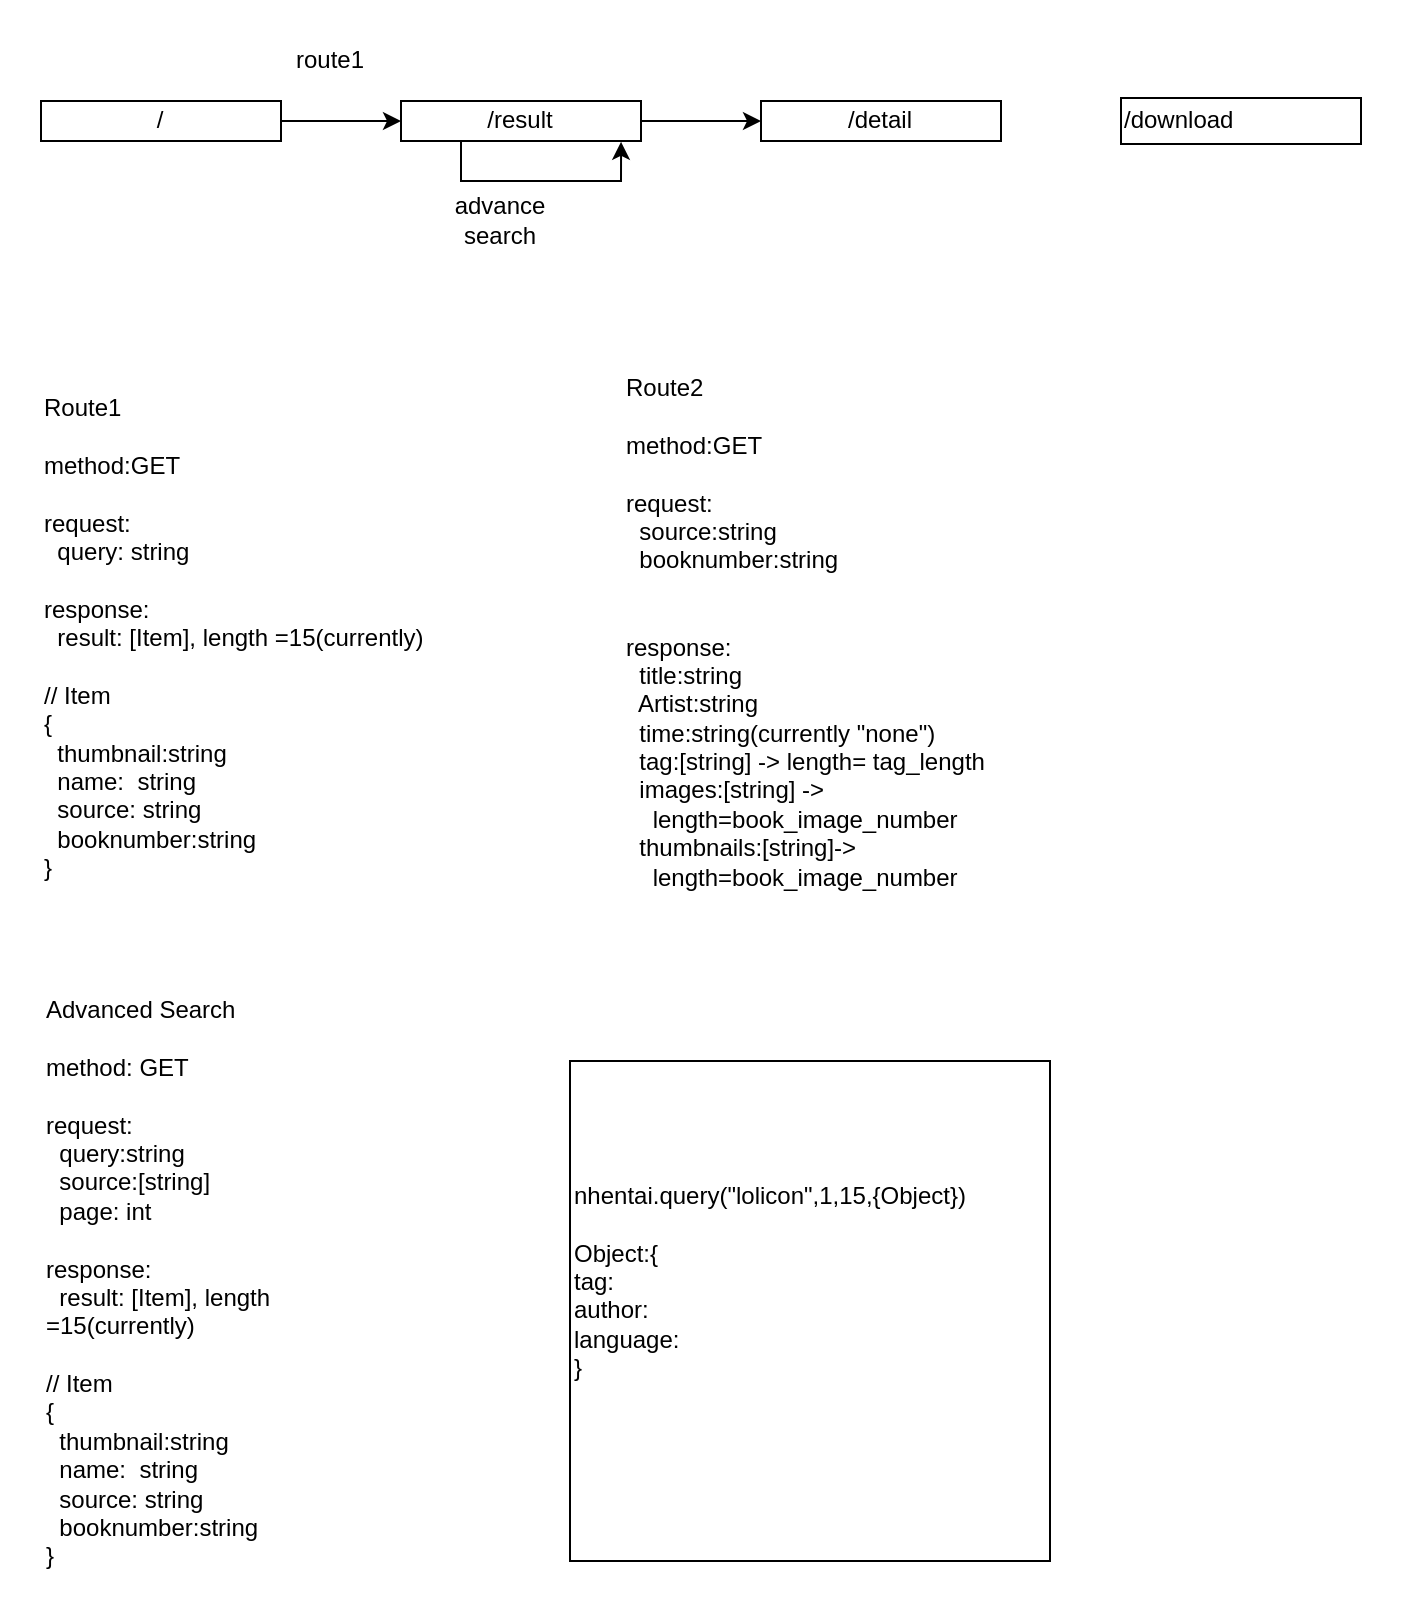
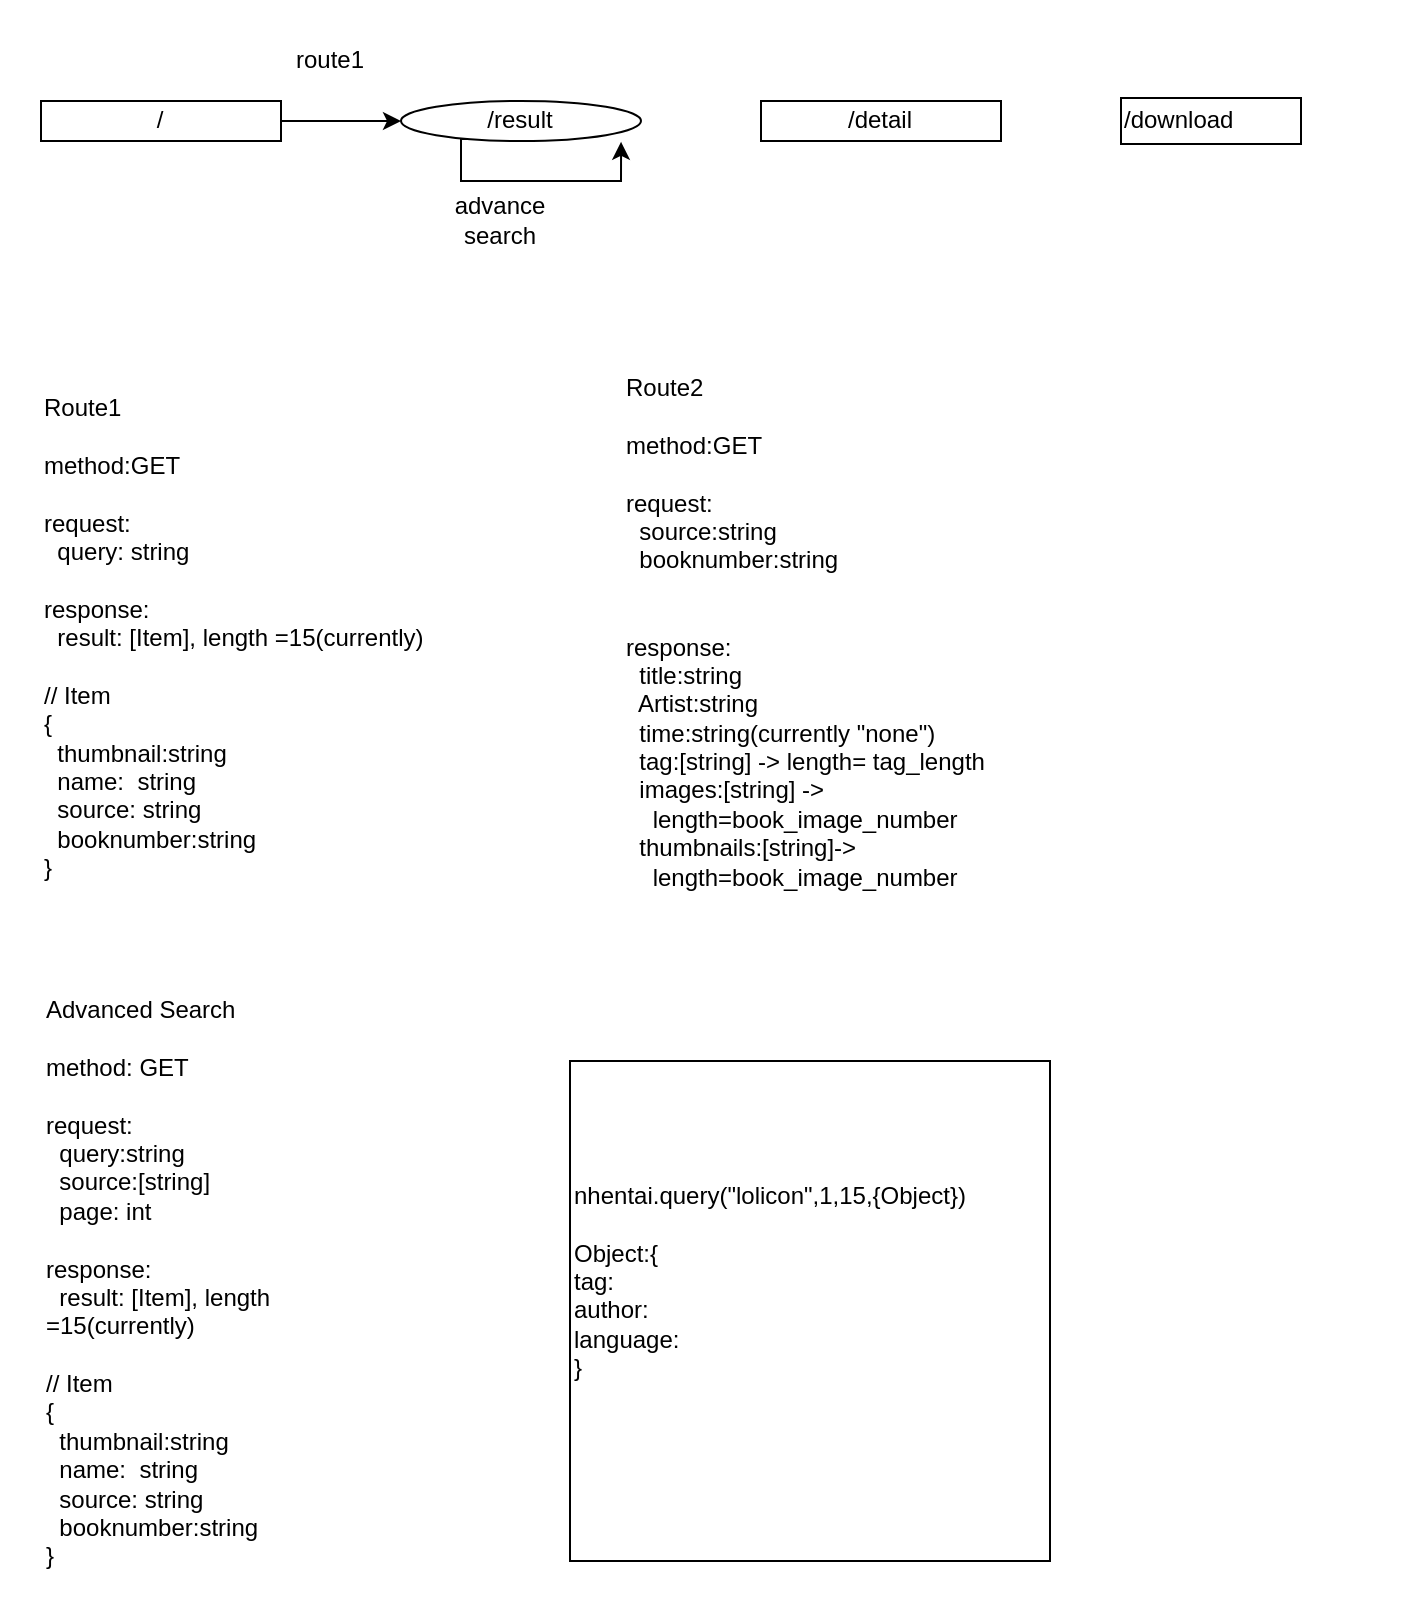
node "/result": shape rectangle -> ellipse
edge "/result" -> "/detail": removed
node "/download": size 240x46 -> 180x46
